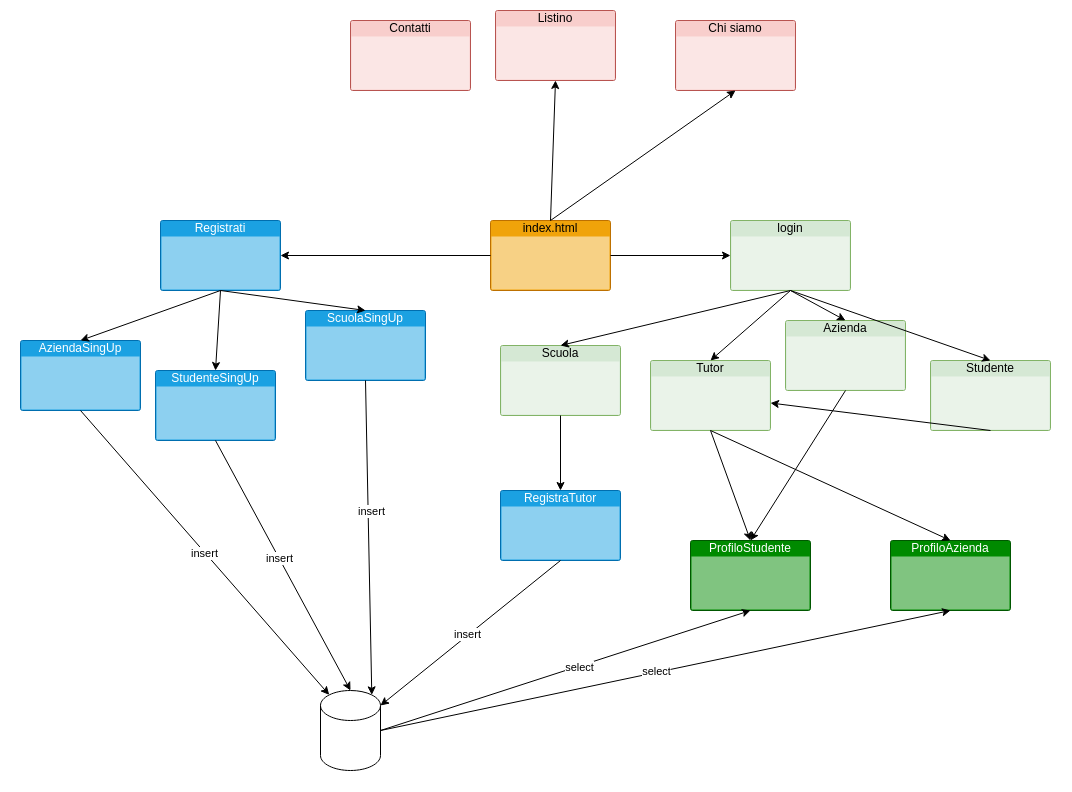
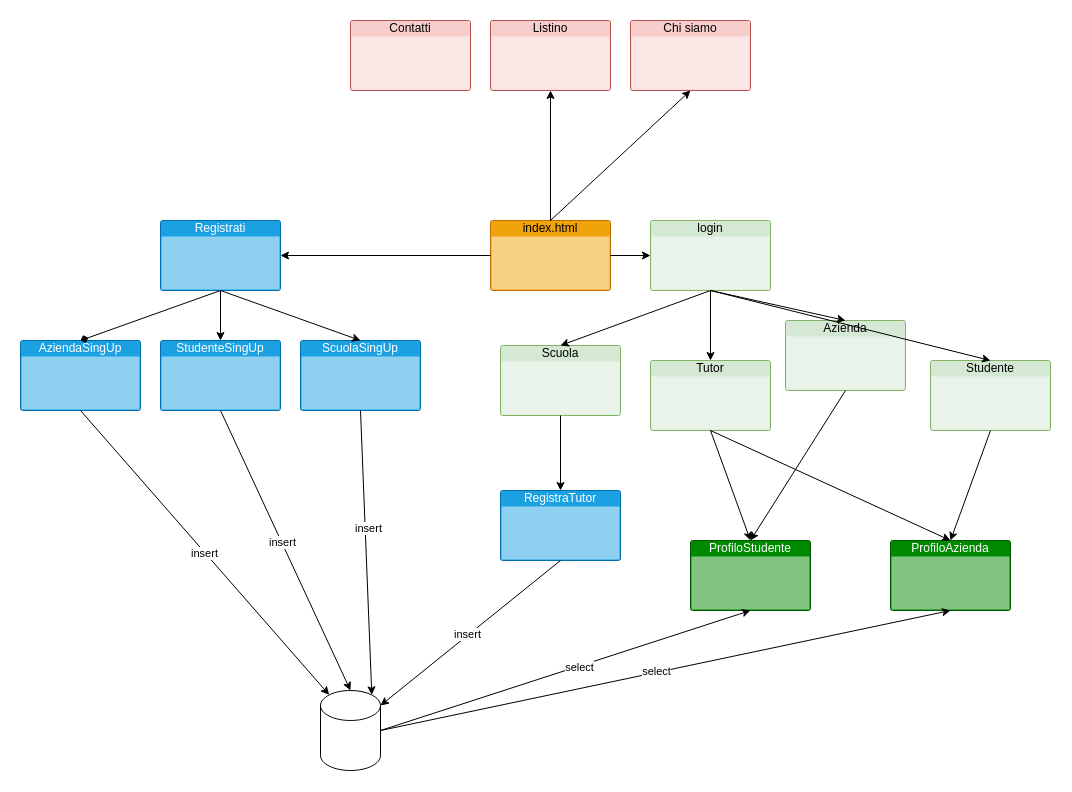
node "Listino": moved (556, 46) -> (551, 56)
node "Chi siamo": moved (736, 56) -> (691, 56)
node "login": moved (791, 256) -> (711, 256)
edge "Registrati" -> "AziendaSingUp": arrowhead classic -> diamond
node "ScuolaSingUp": moved (366, 346) -> (361, 376)
node "StudenteSingUp": moved (216, 406) -> (221, 376)
edge "Studente" -> "Tutor": now "Studente" -> "ProfiloAzienda"
